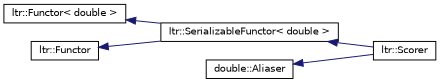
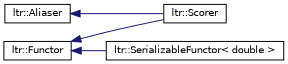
node "ltr::Functor< double >": removed
edge "ltr::Scorer" -> "ltr::SerializableFunctor< double >": now "ltr::Scorer" -> "ltr::Functor"
node "double::Aliaser": label "double::Aliaser" -> "ltr::Aliaser"
